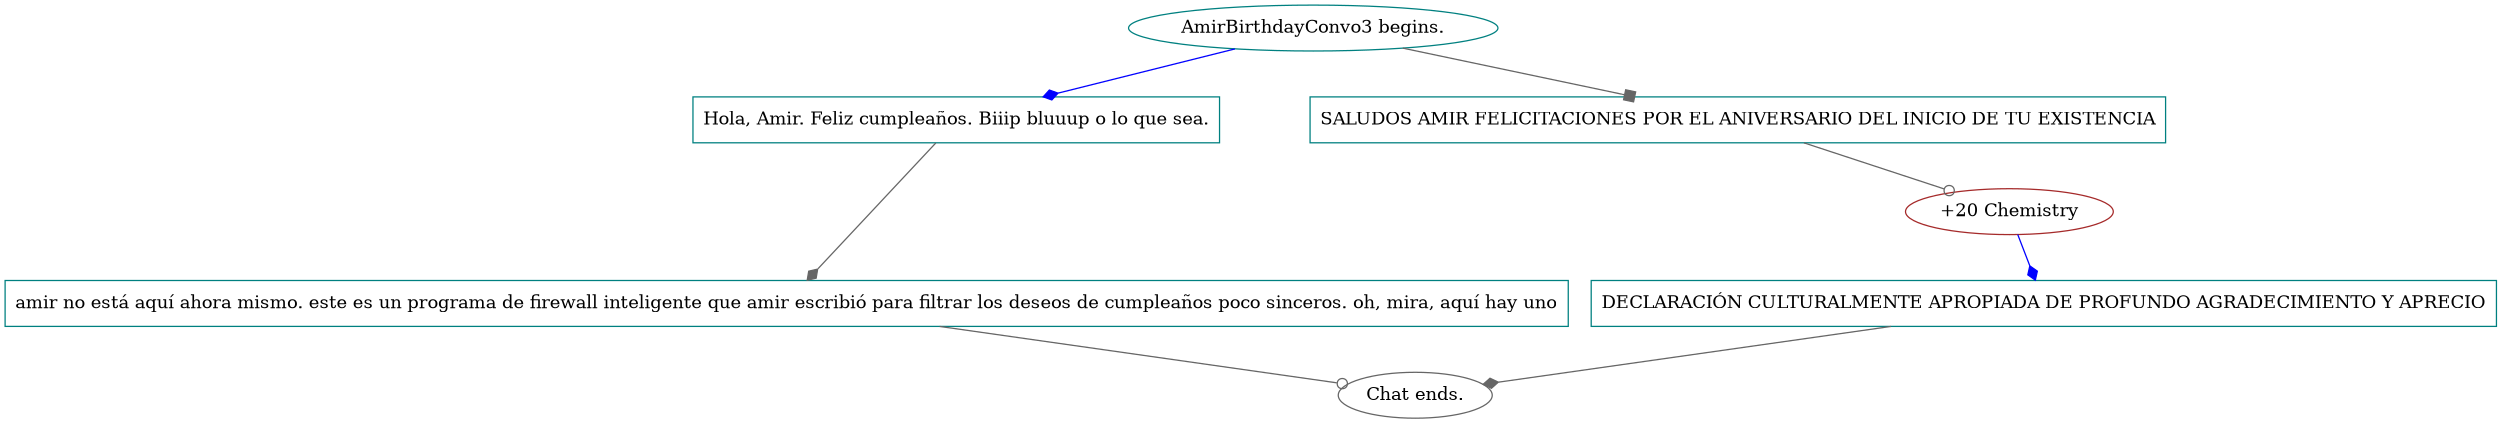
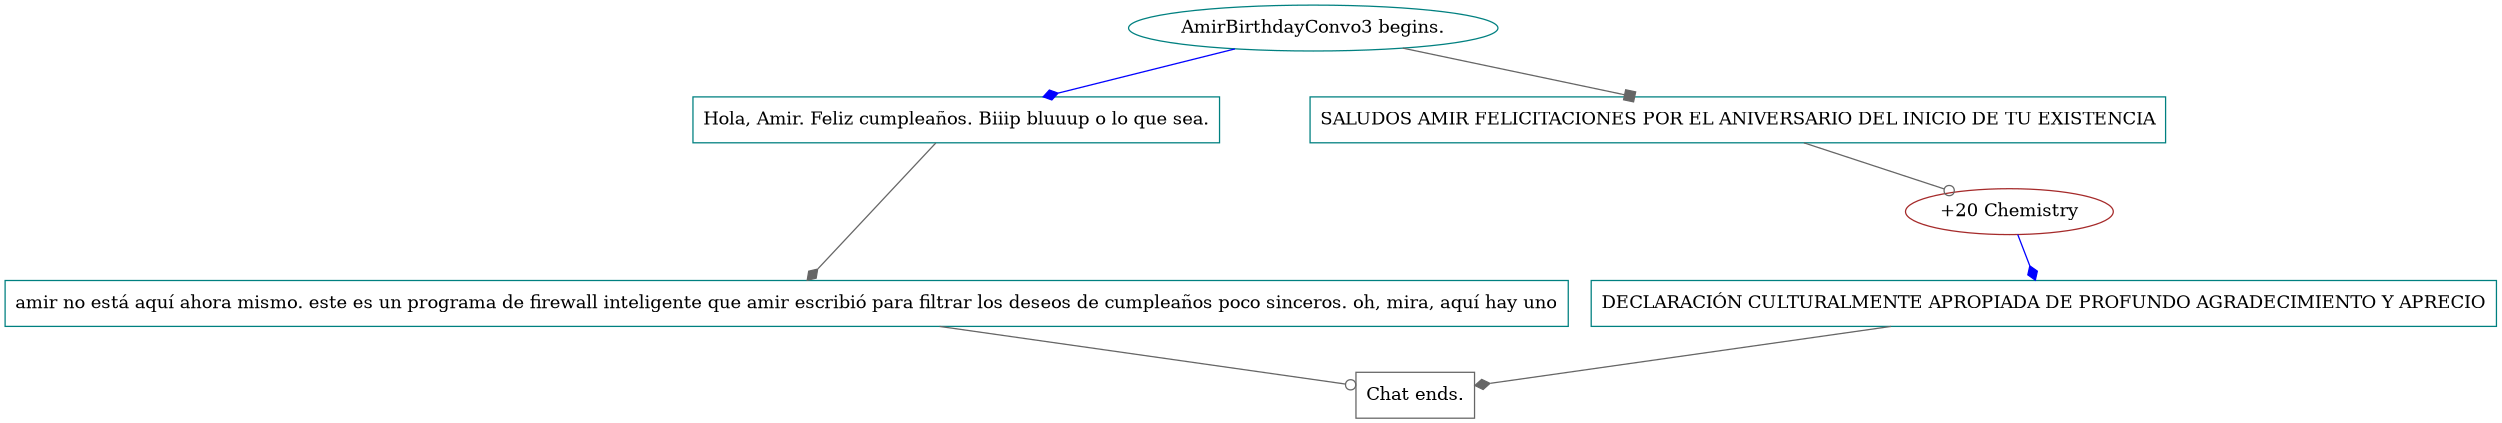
node "Chat ends.": shape ellipse -> box
